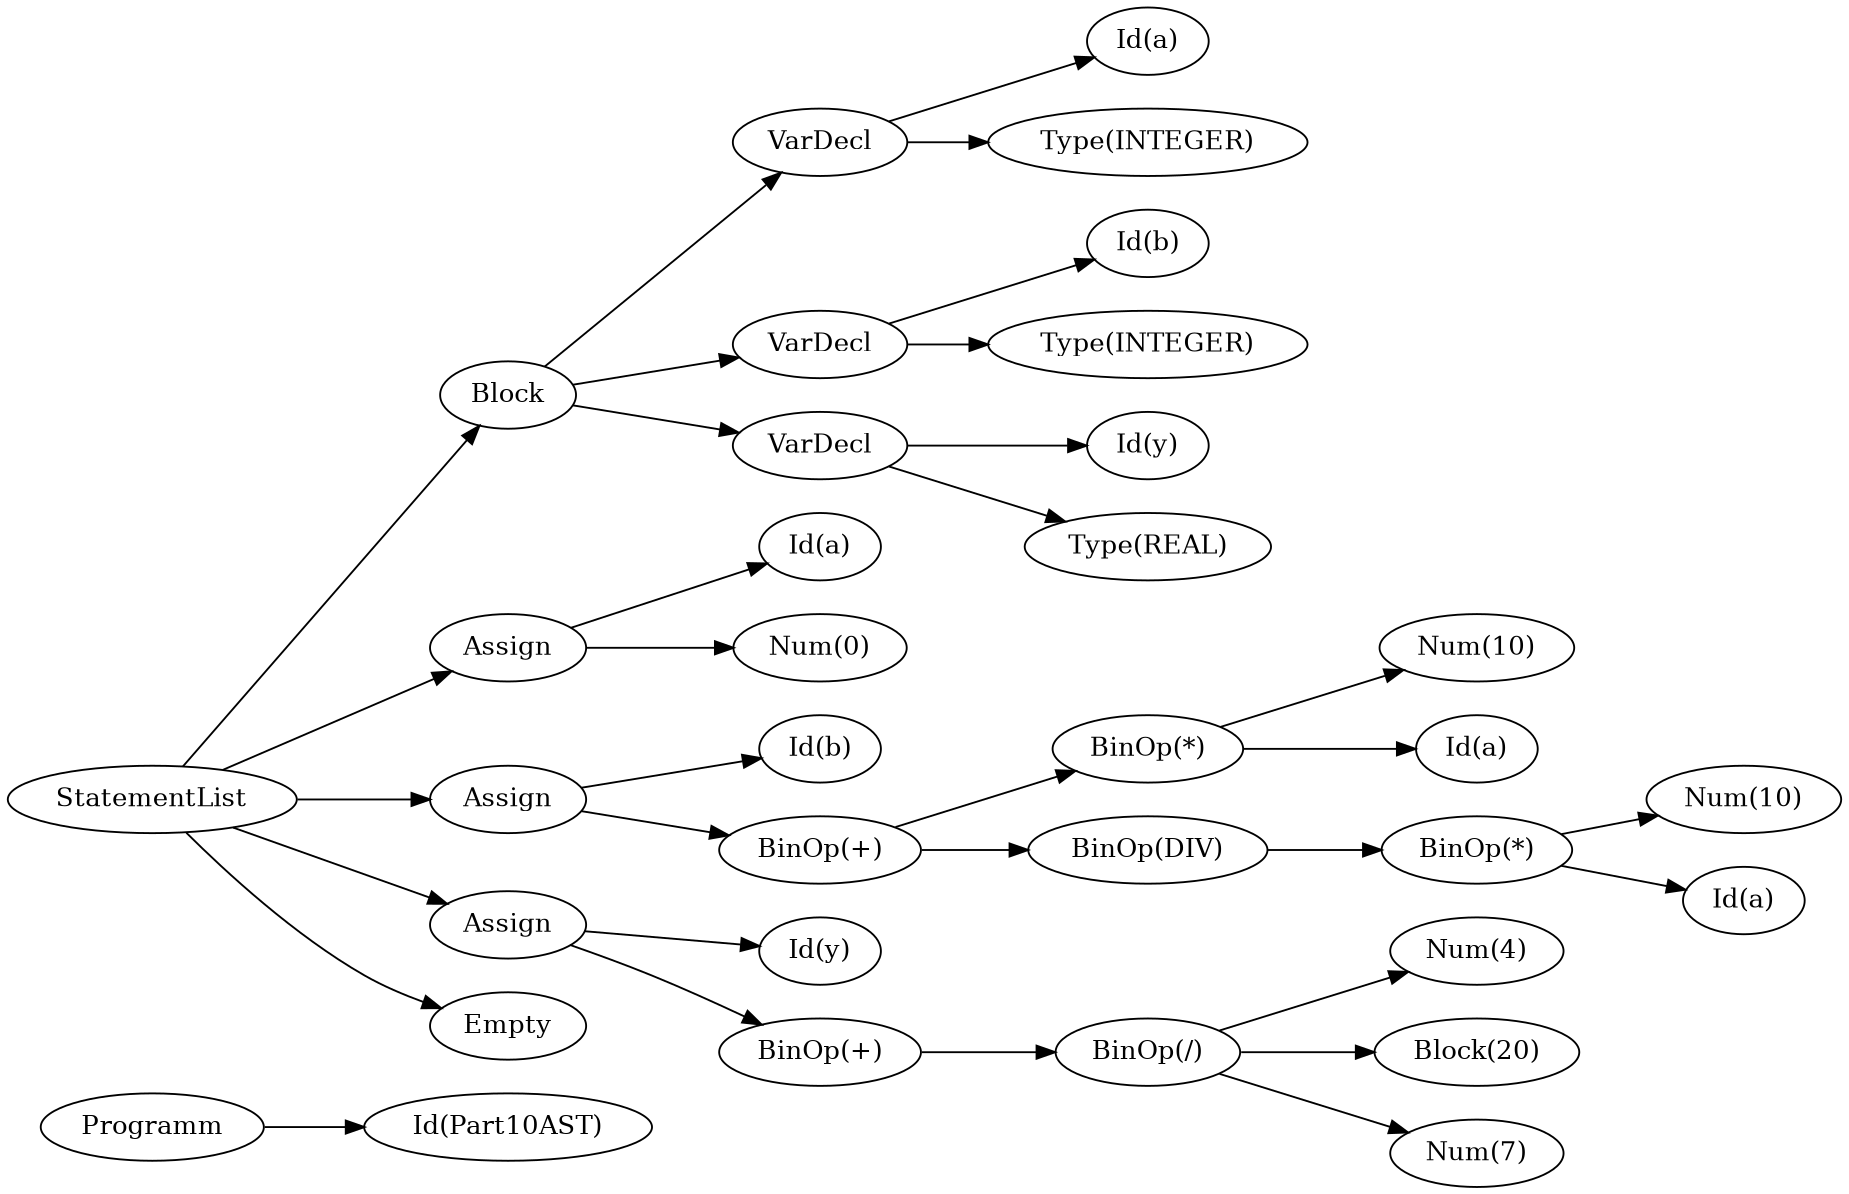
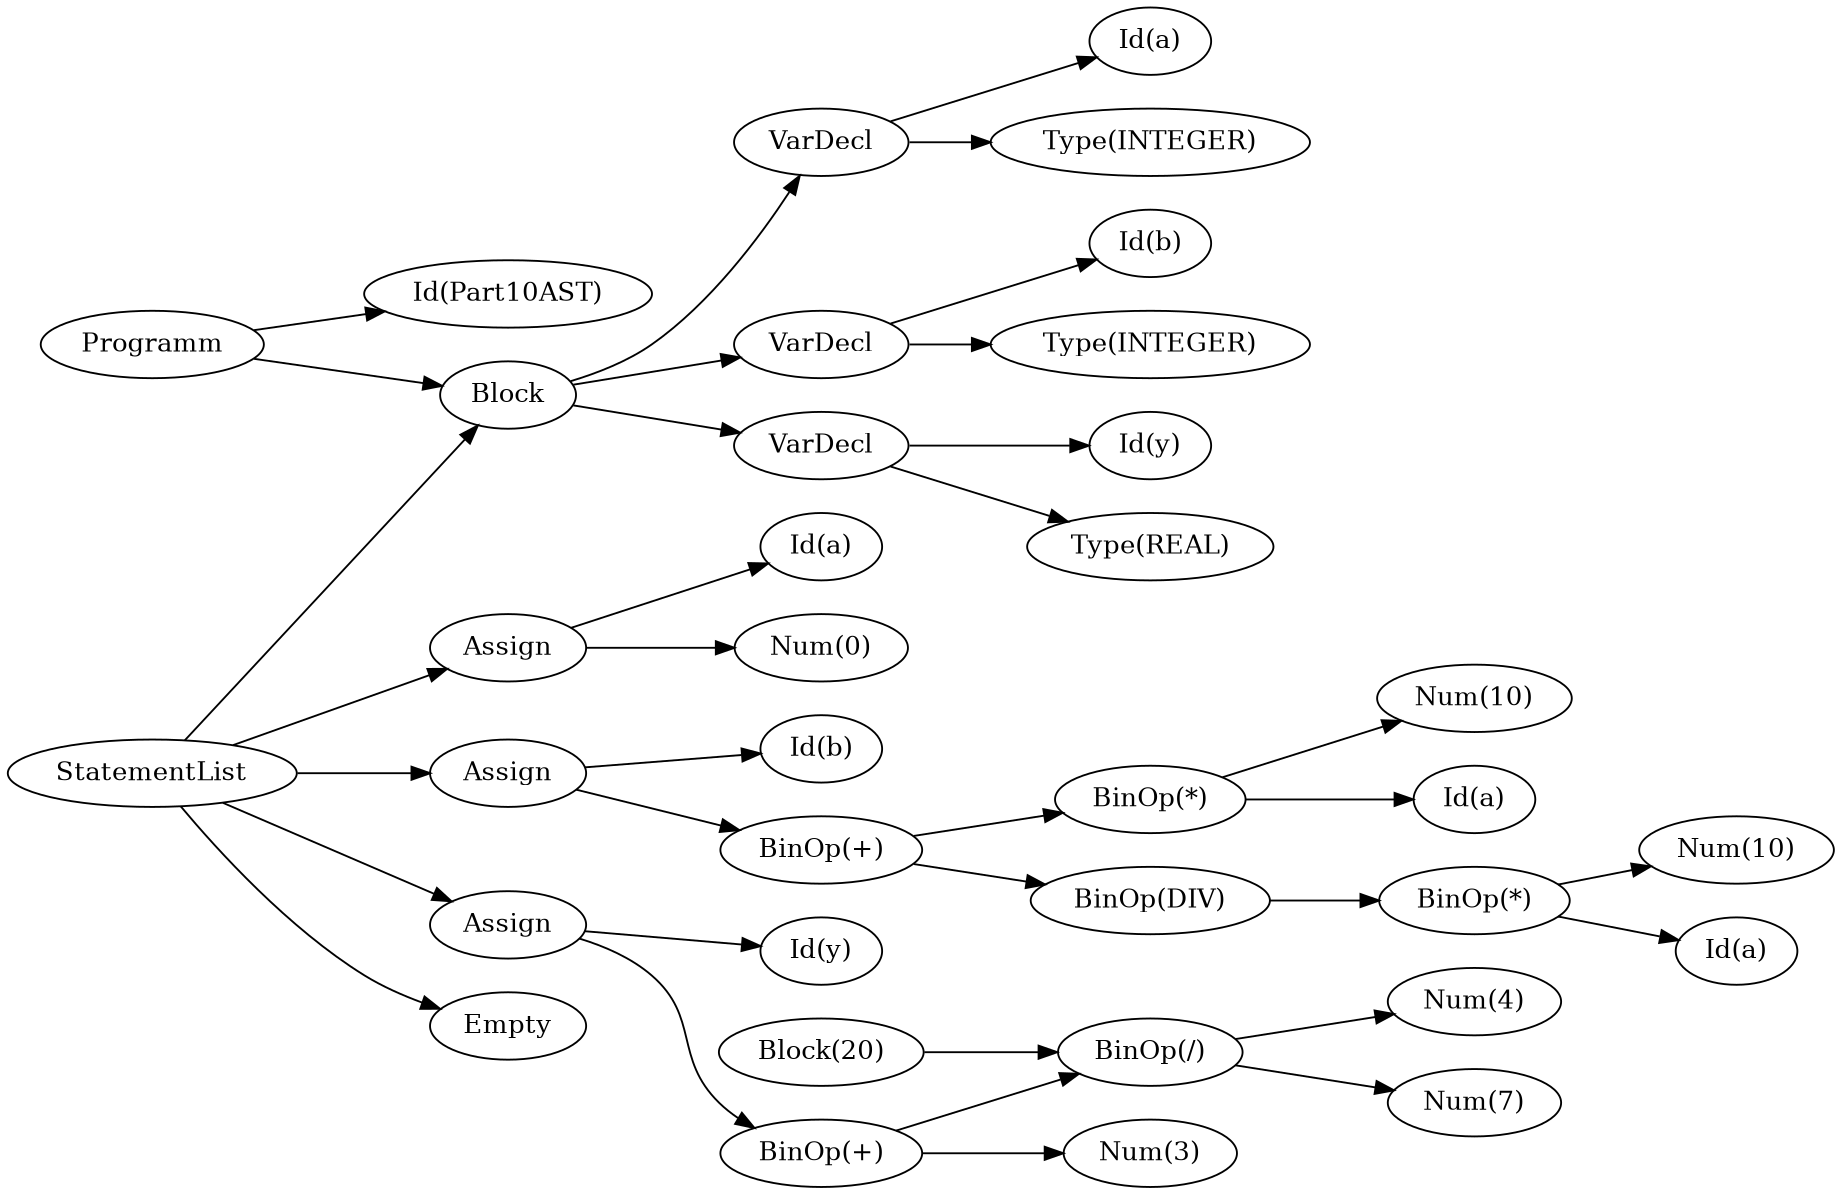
edge "Programm" -> "Block": added
edge "BinOp(/)" -> "Block(20)": reversed
node "Num(3)": added
